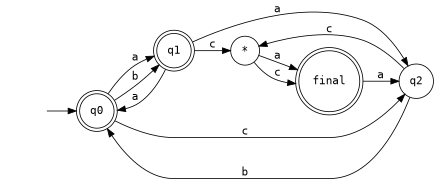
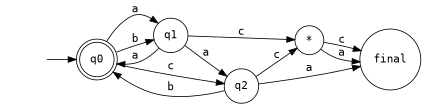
node "q1": shape doublecircle -> circle
node "final": shape doublecircle -> circle
edge "final" -> "q2": reversed
